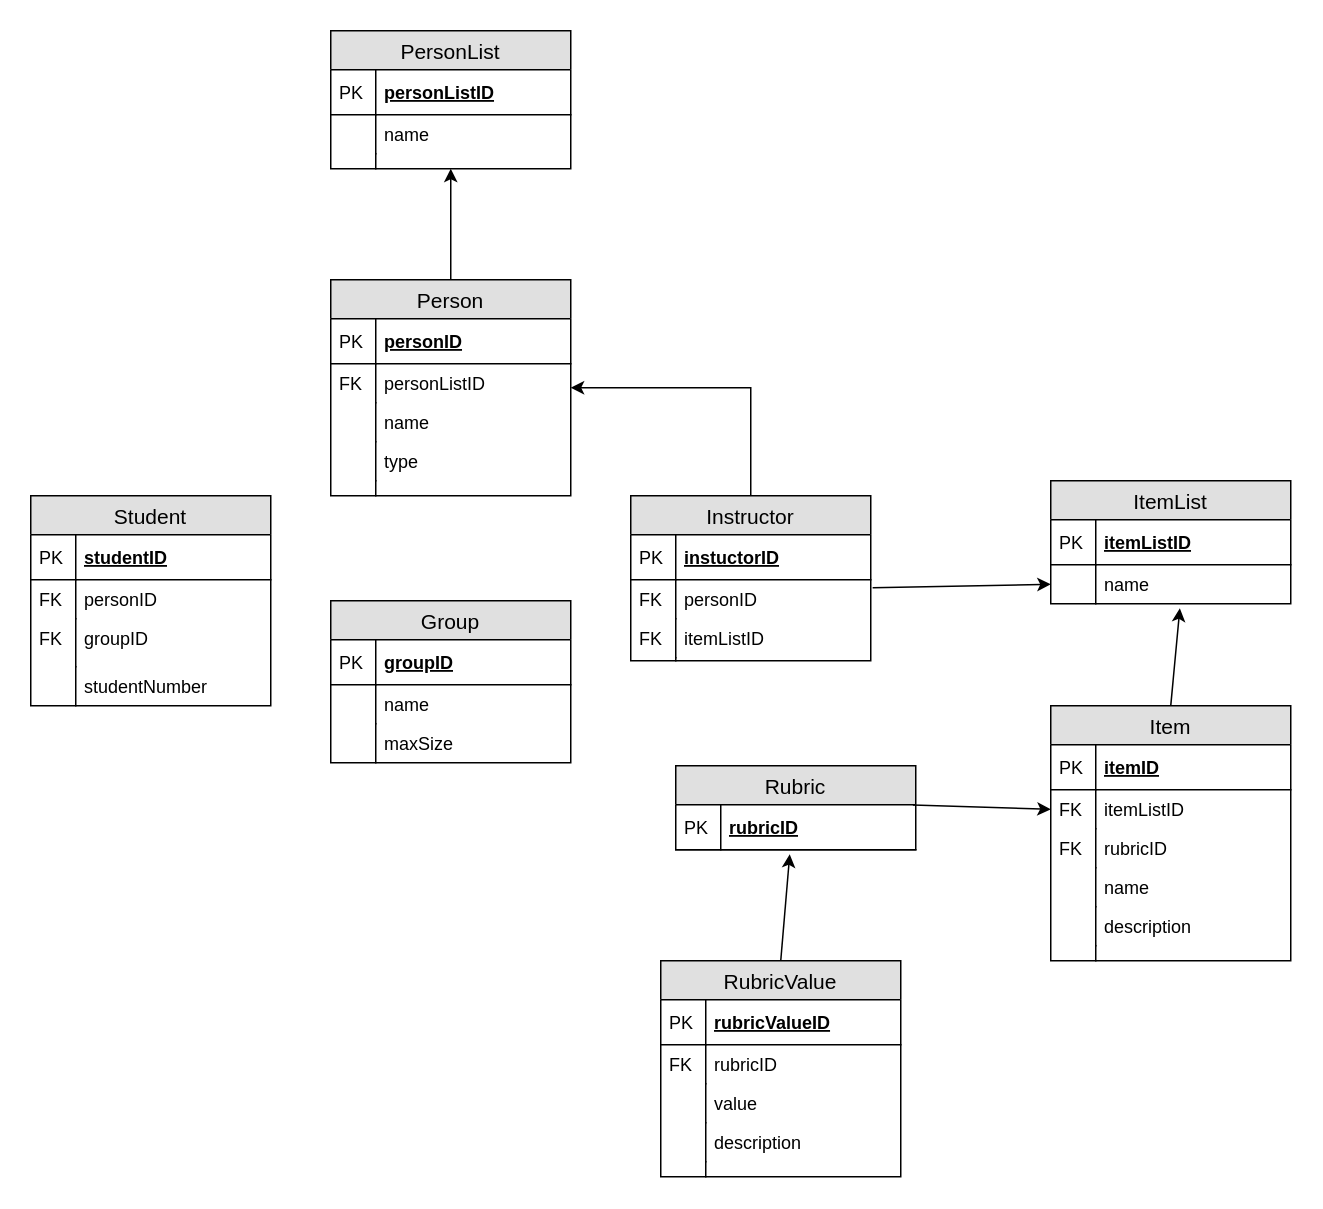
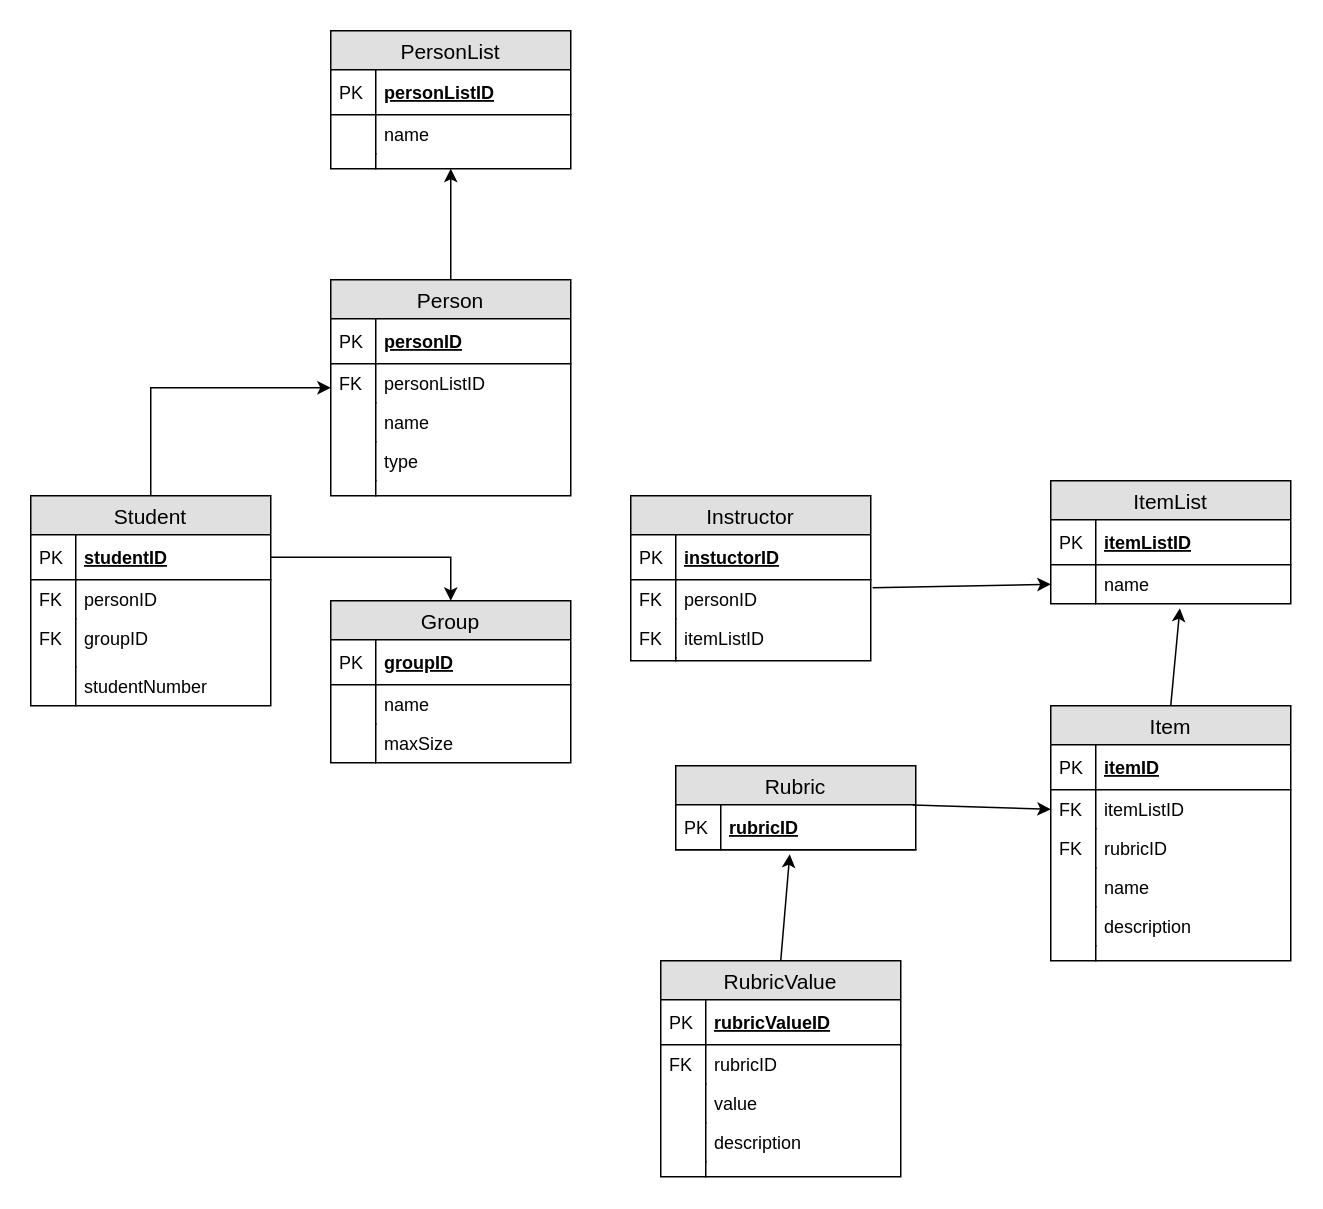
edge "Student" -> "Person": added
edge "Instructor" -> "Person": removed
edge "studentID" -> "Group": added
